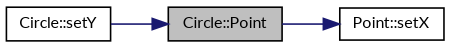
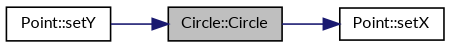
node "Circle::setY": label "Circle::setY" -> "Point::setY"
node "Circle::Point": label "Circle::Point" -> "Circle::Circle"
